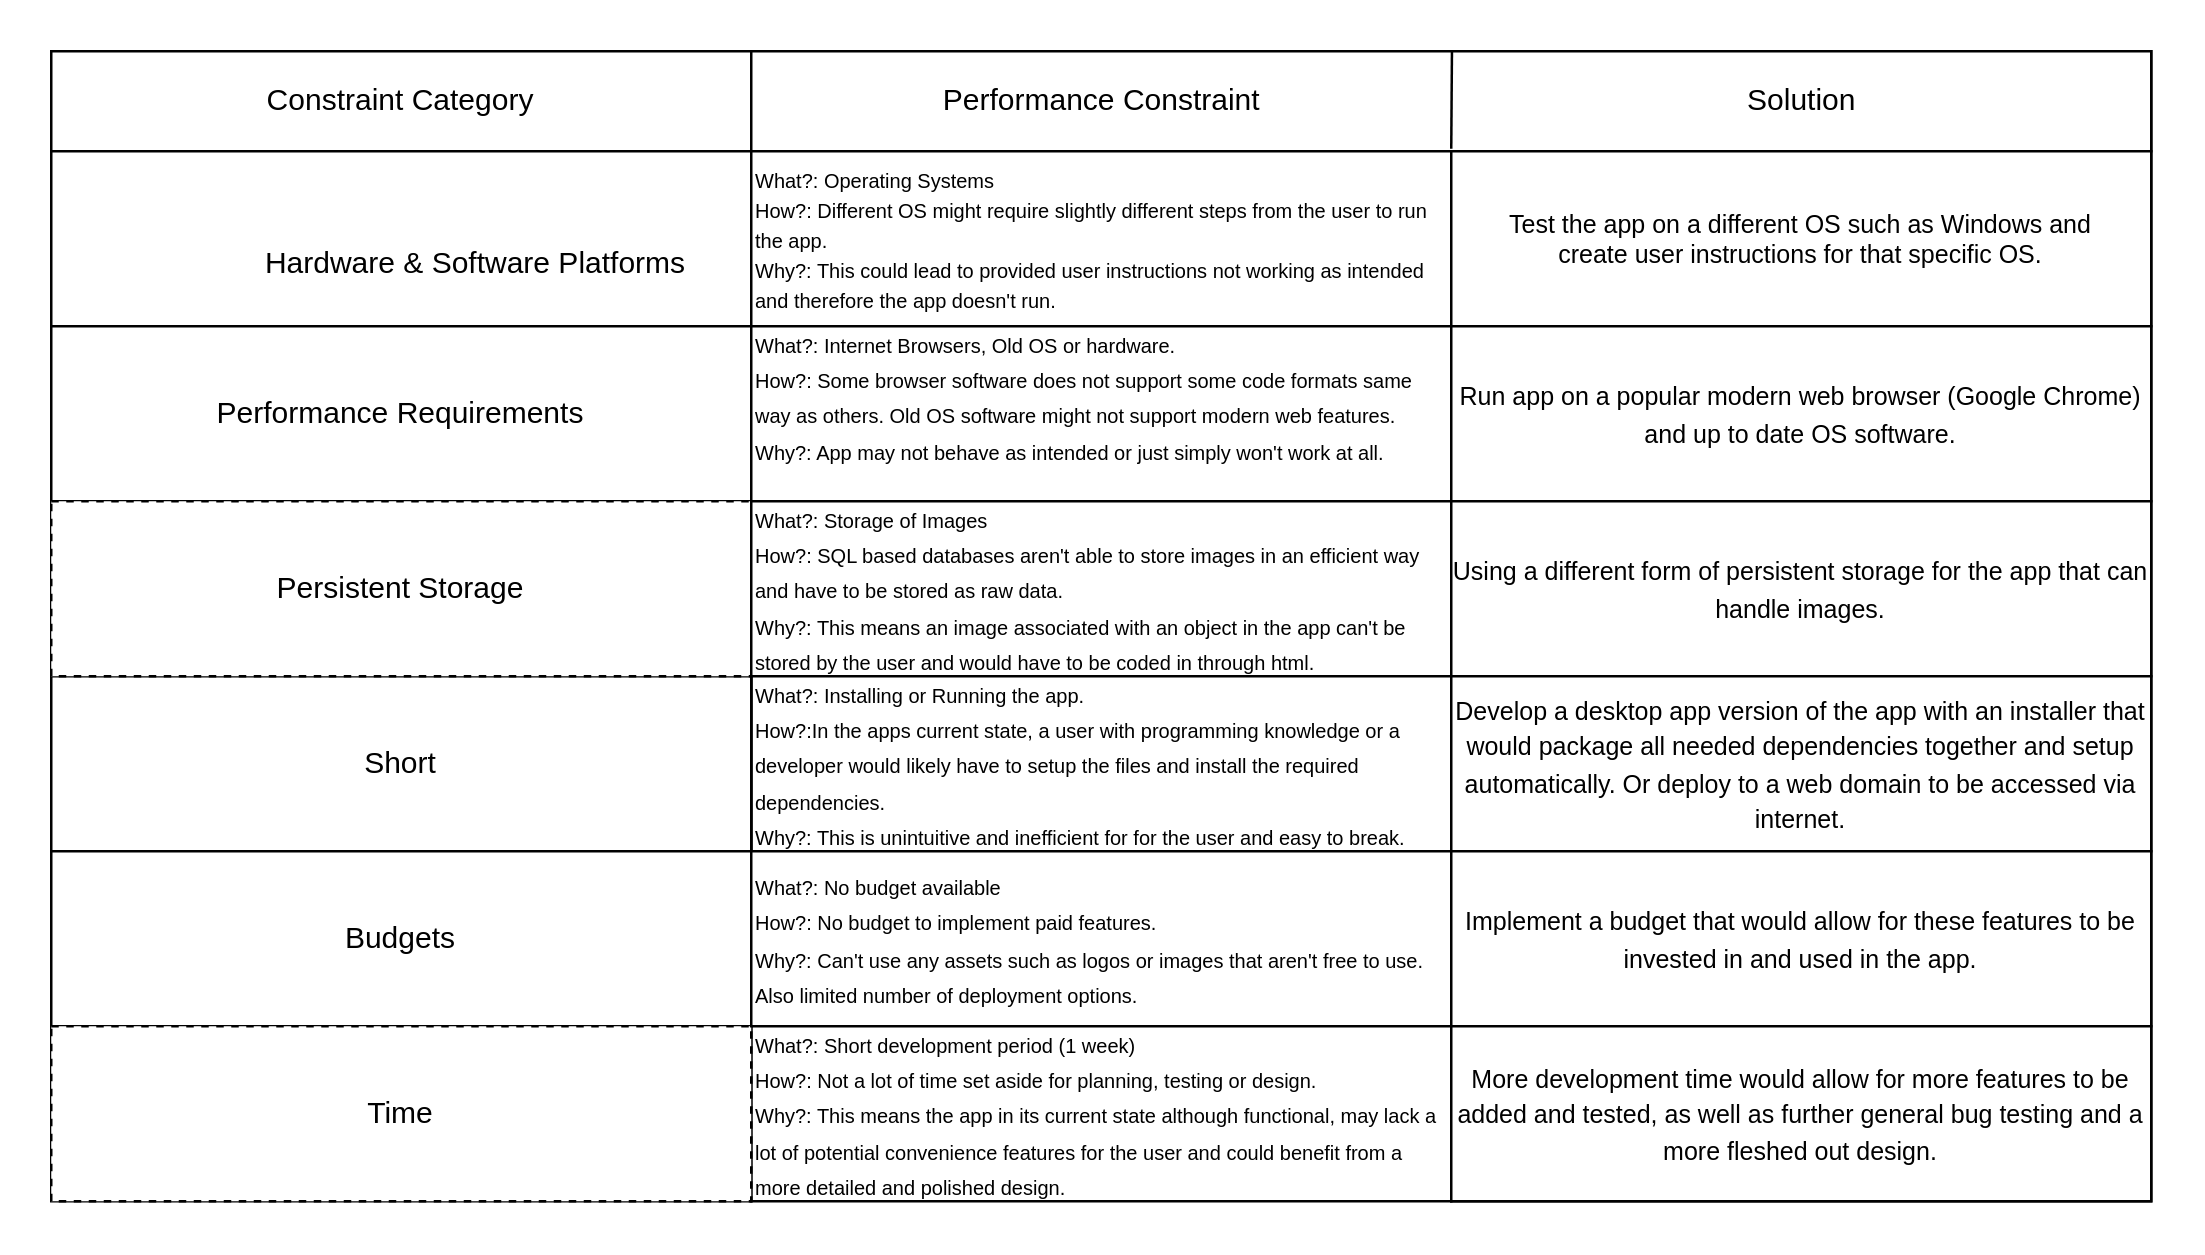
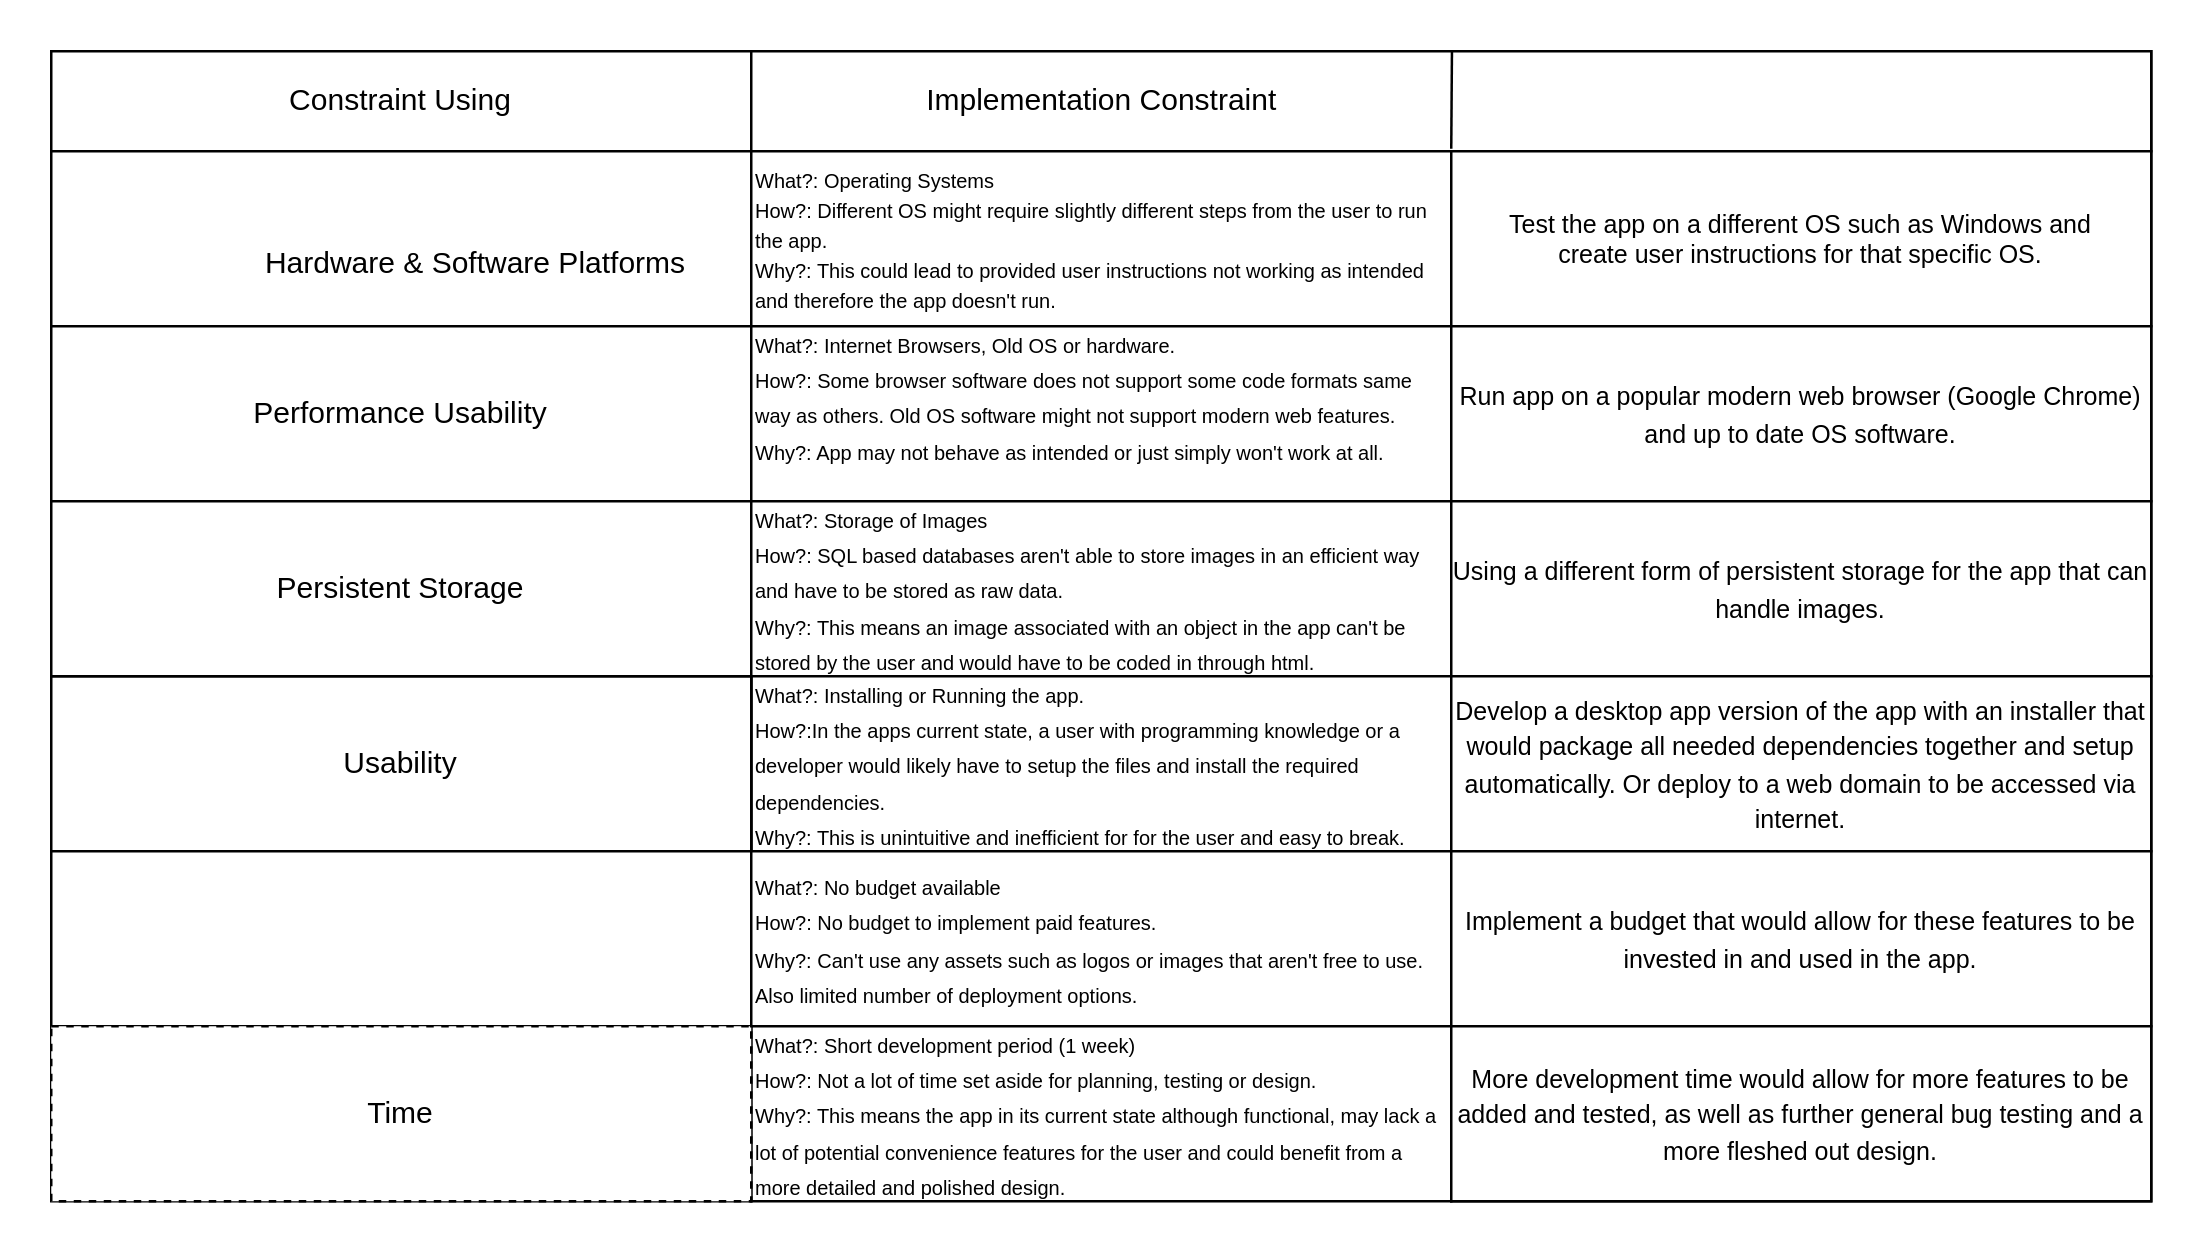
node "Constraint Category": label "Constraint Category" -> "Constraint Using"
node "Performance Constraint": label "Performance Constraint" -> "Implementation Constraint"
node "Solution": removed
node "Performance Requirements": label "Performance Requirements" -> "Performance Usability"
node "Persistent Storage": style dashed -> solid
node "Short": label "Short" -> "Usability"
node "Budgets": removed
